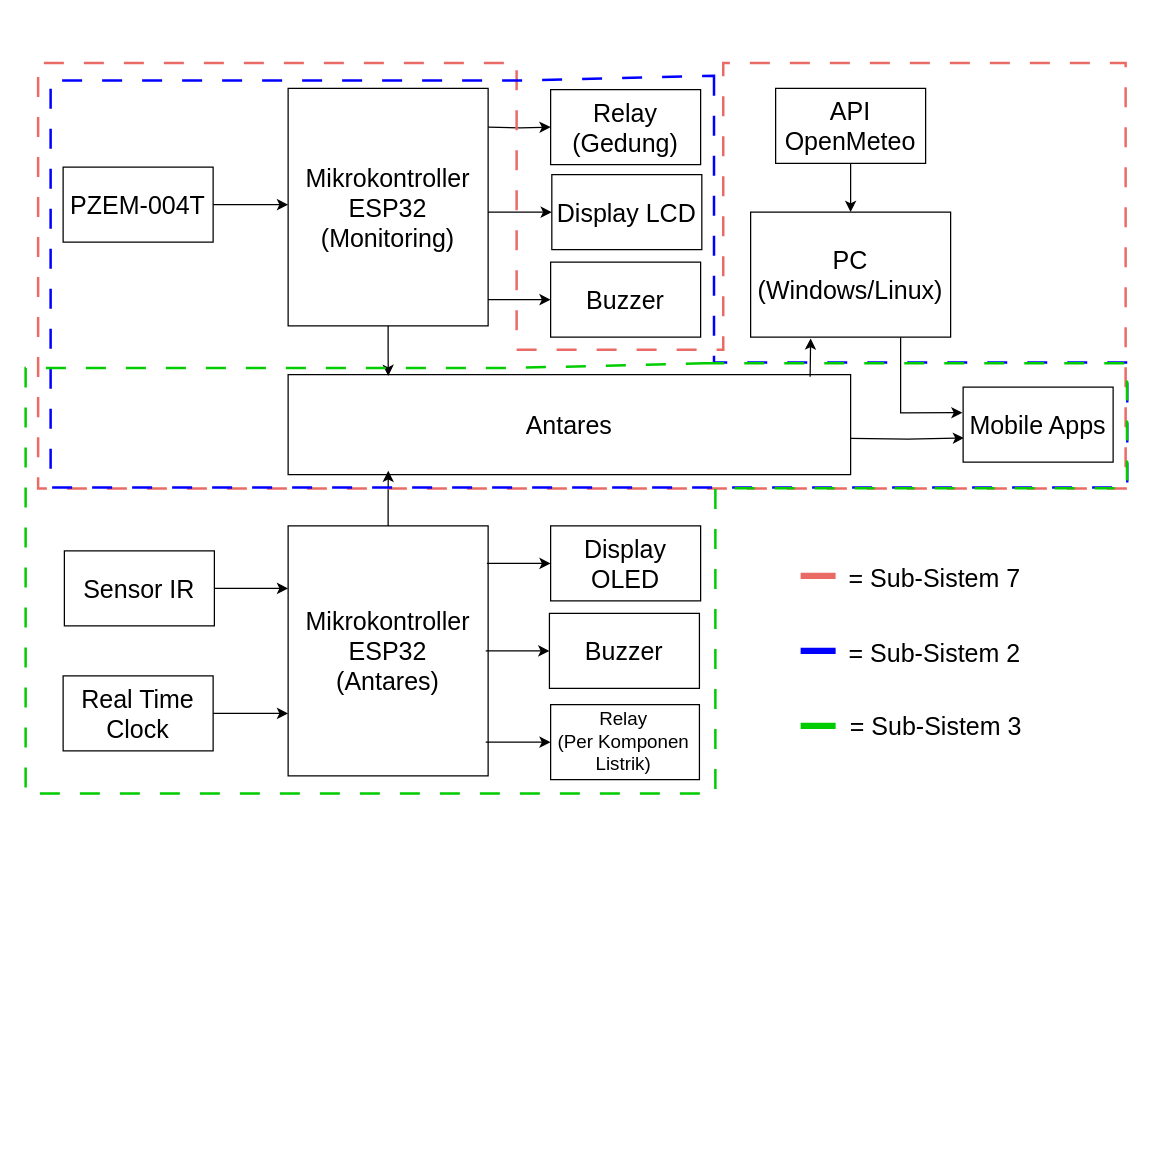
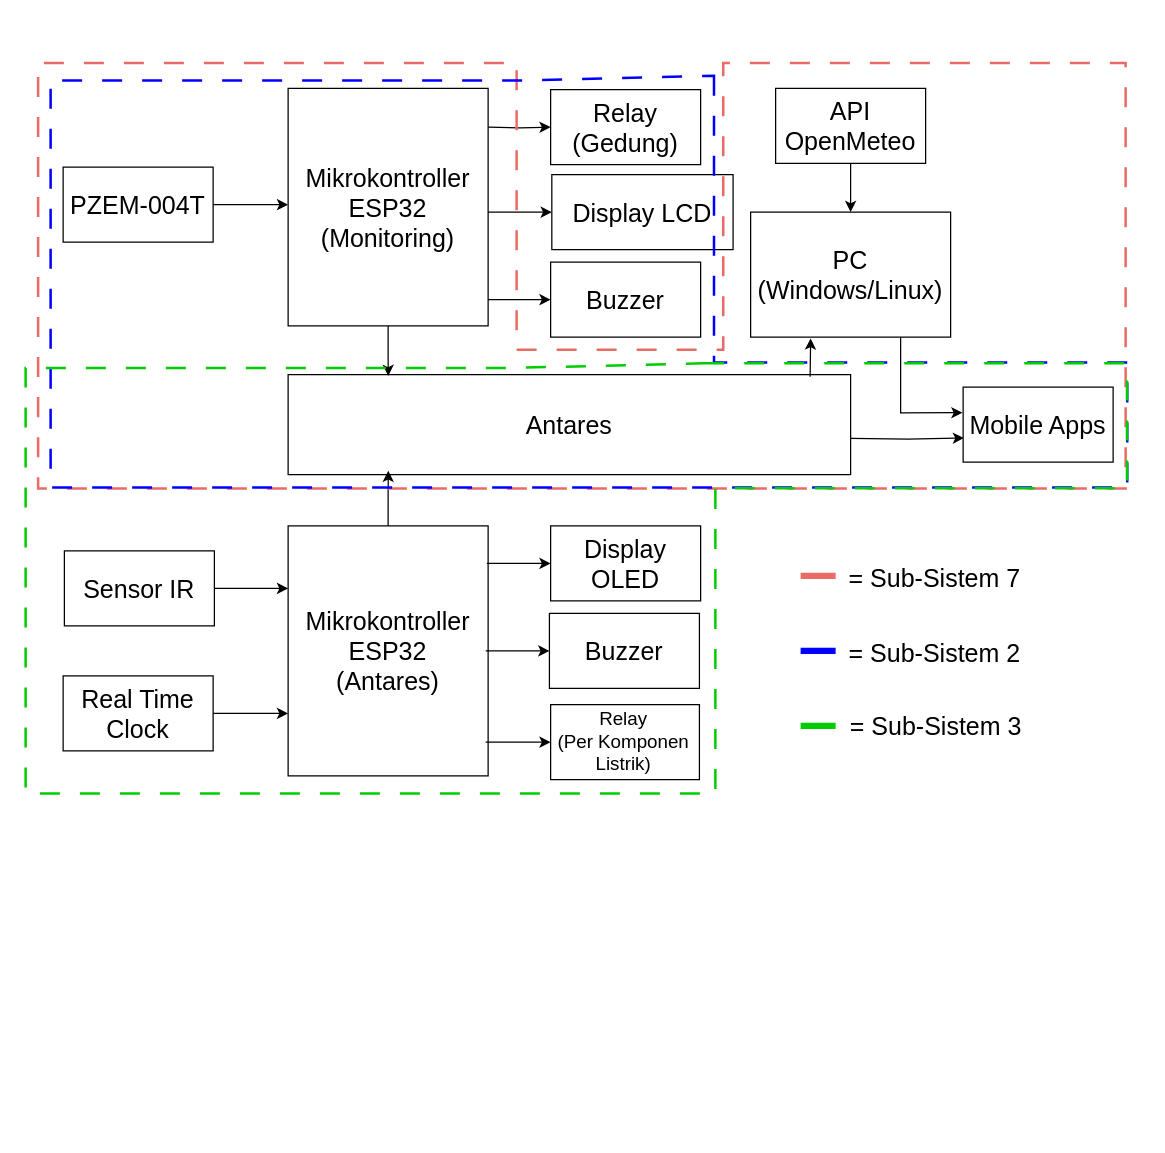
node "Display LCD": size 150x75 -> 181x75
